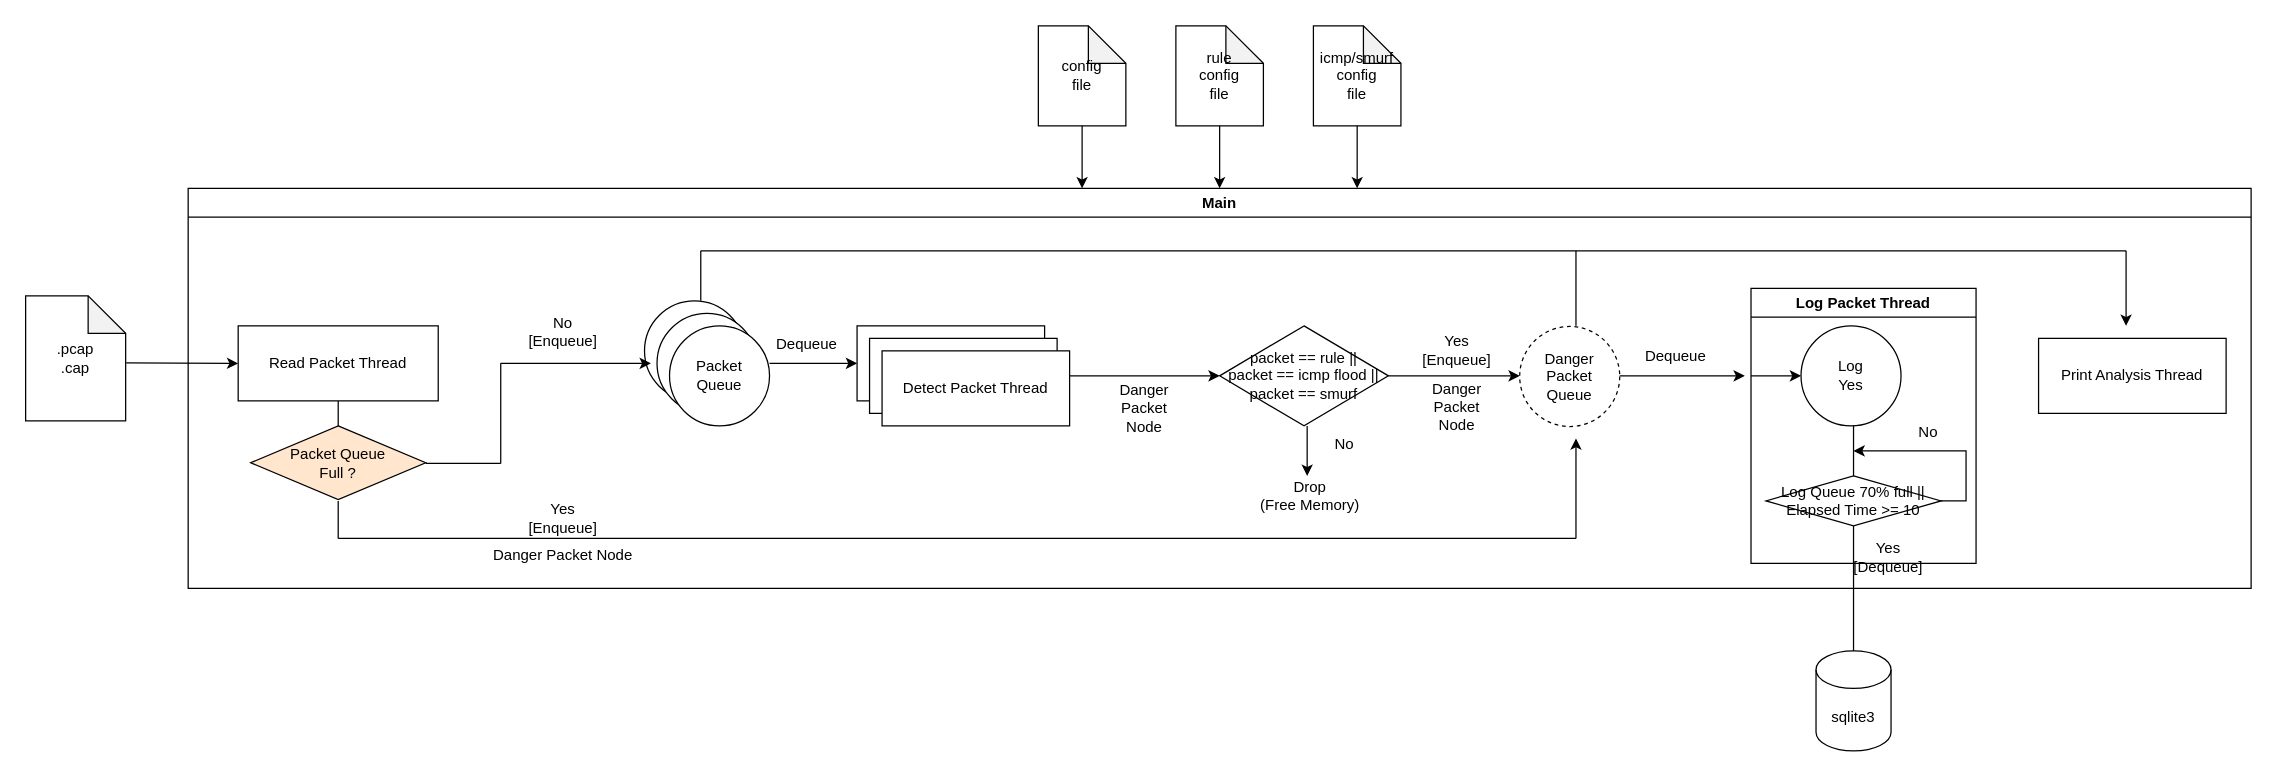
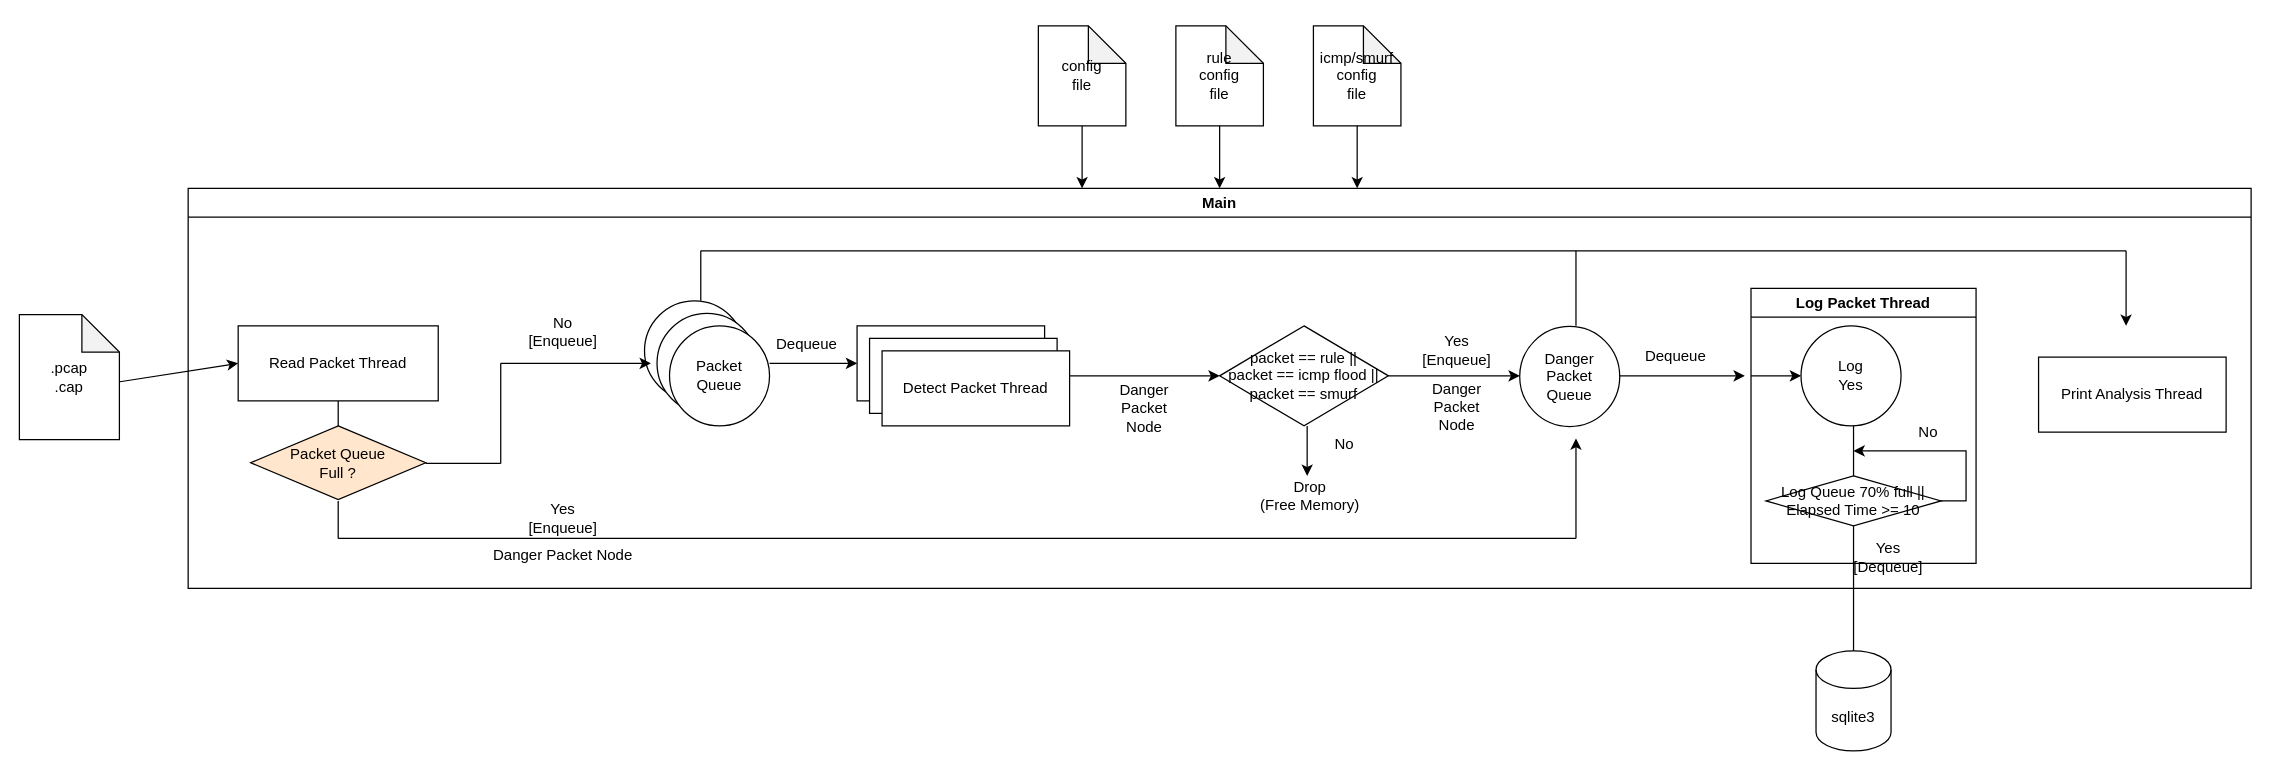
node ".pcap .cap": moved (76, 358) -> (69, 377)
node "Danger Packet Queue": style dashed -> solid
node "Print Analysis Thread": moved (2132, 376) -> (2132, 394)
